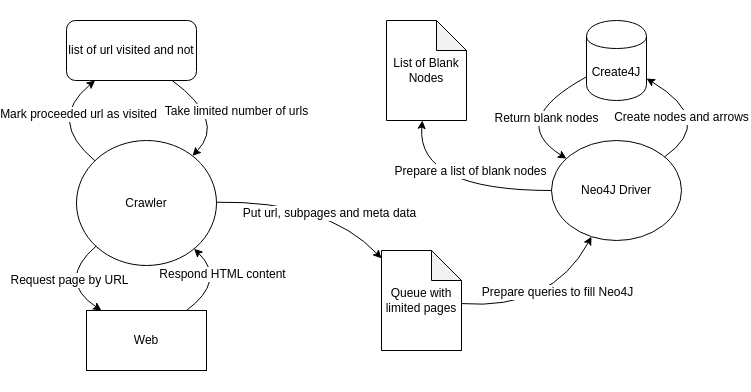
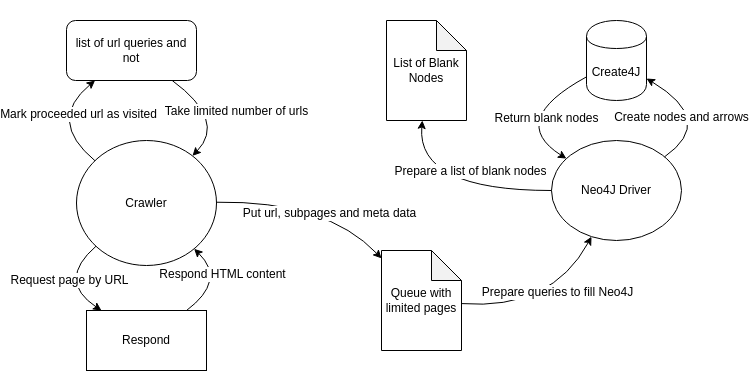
node "list of url visited and not": label "list of url visited and not" -> "list of url queries and not"
node "Web": label "Web" -> "Respond"
